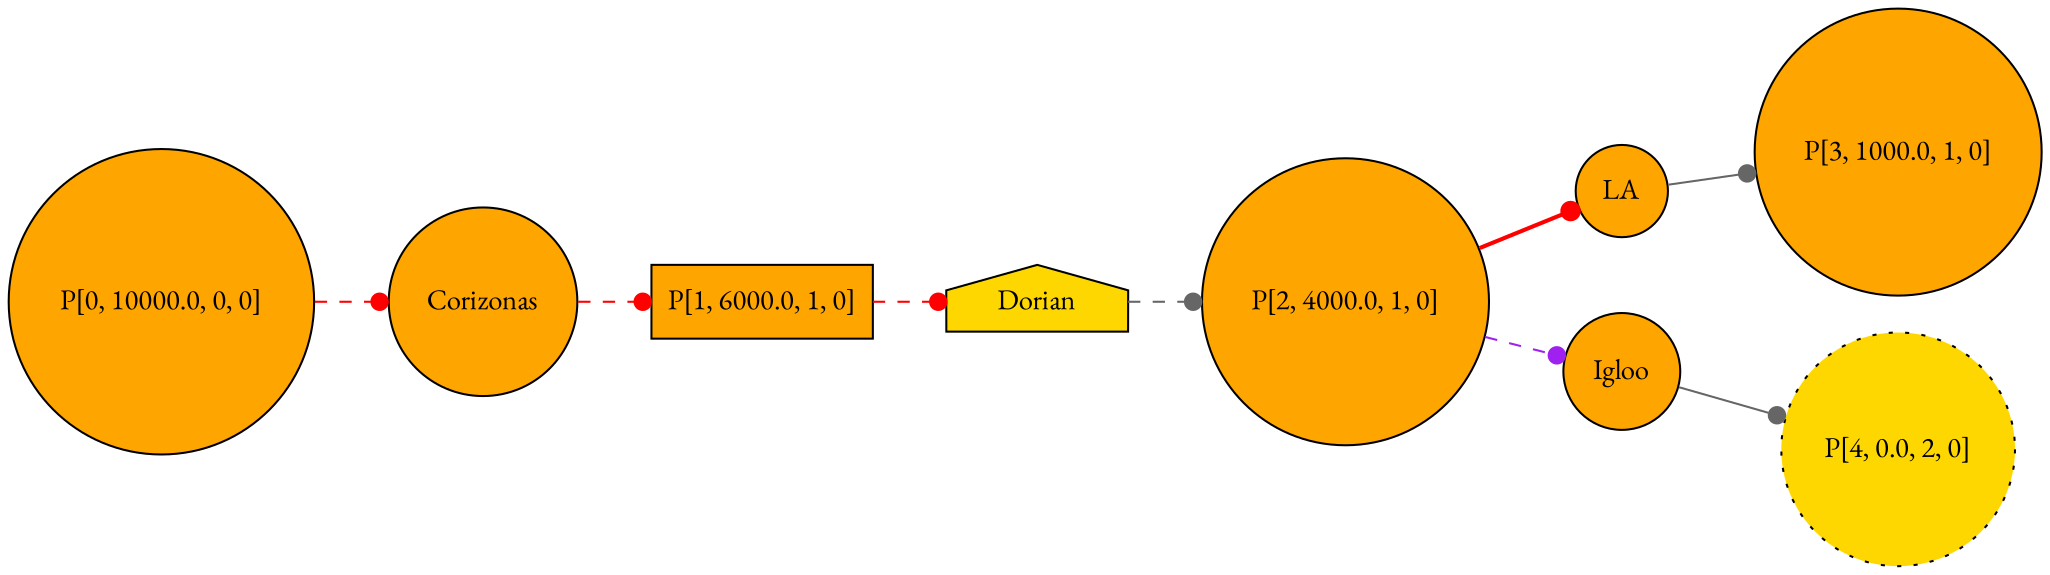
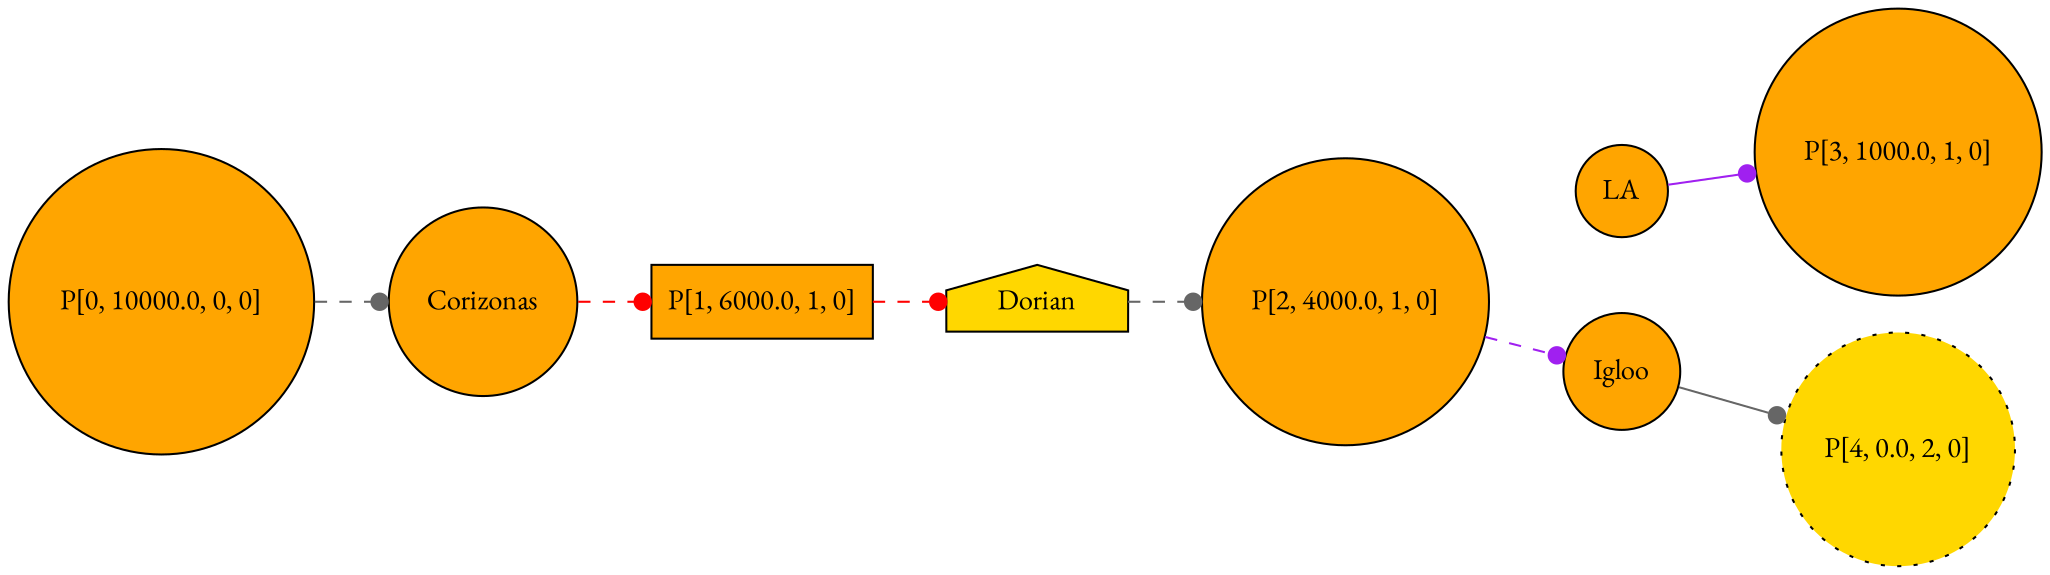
edge "LA" -> "P[3, 1000.0, 1, 0]": color gray40 -> purple
edge "P[2, 4000.0, 1, 0]" -> "LA": removed
edge "P[0, 10000.0, 0, 0]" -> "Corizonas": color red -> gray40
